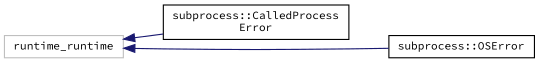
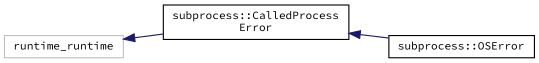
edge "subprocess::OSError" -> "runtime_runtime": now "subprocess::OSError" -> "subprocess::CalledProcess Error"
